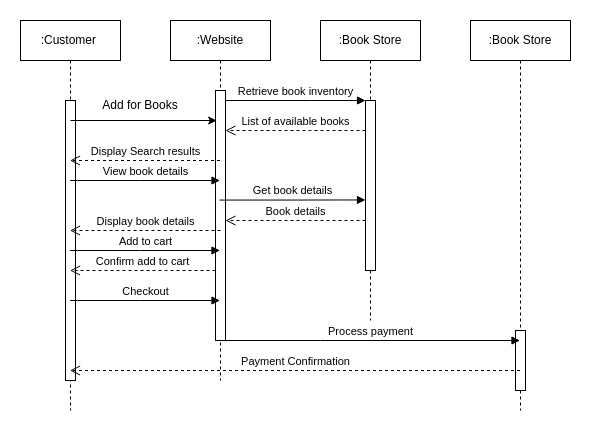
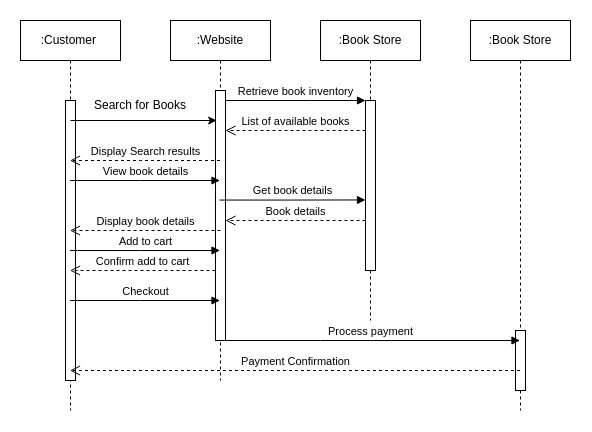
node "Add for Books": label "Add for Books" -> "Search for Books"
